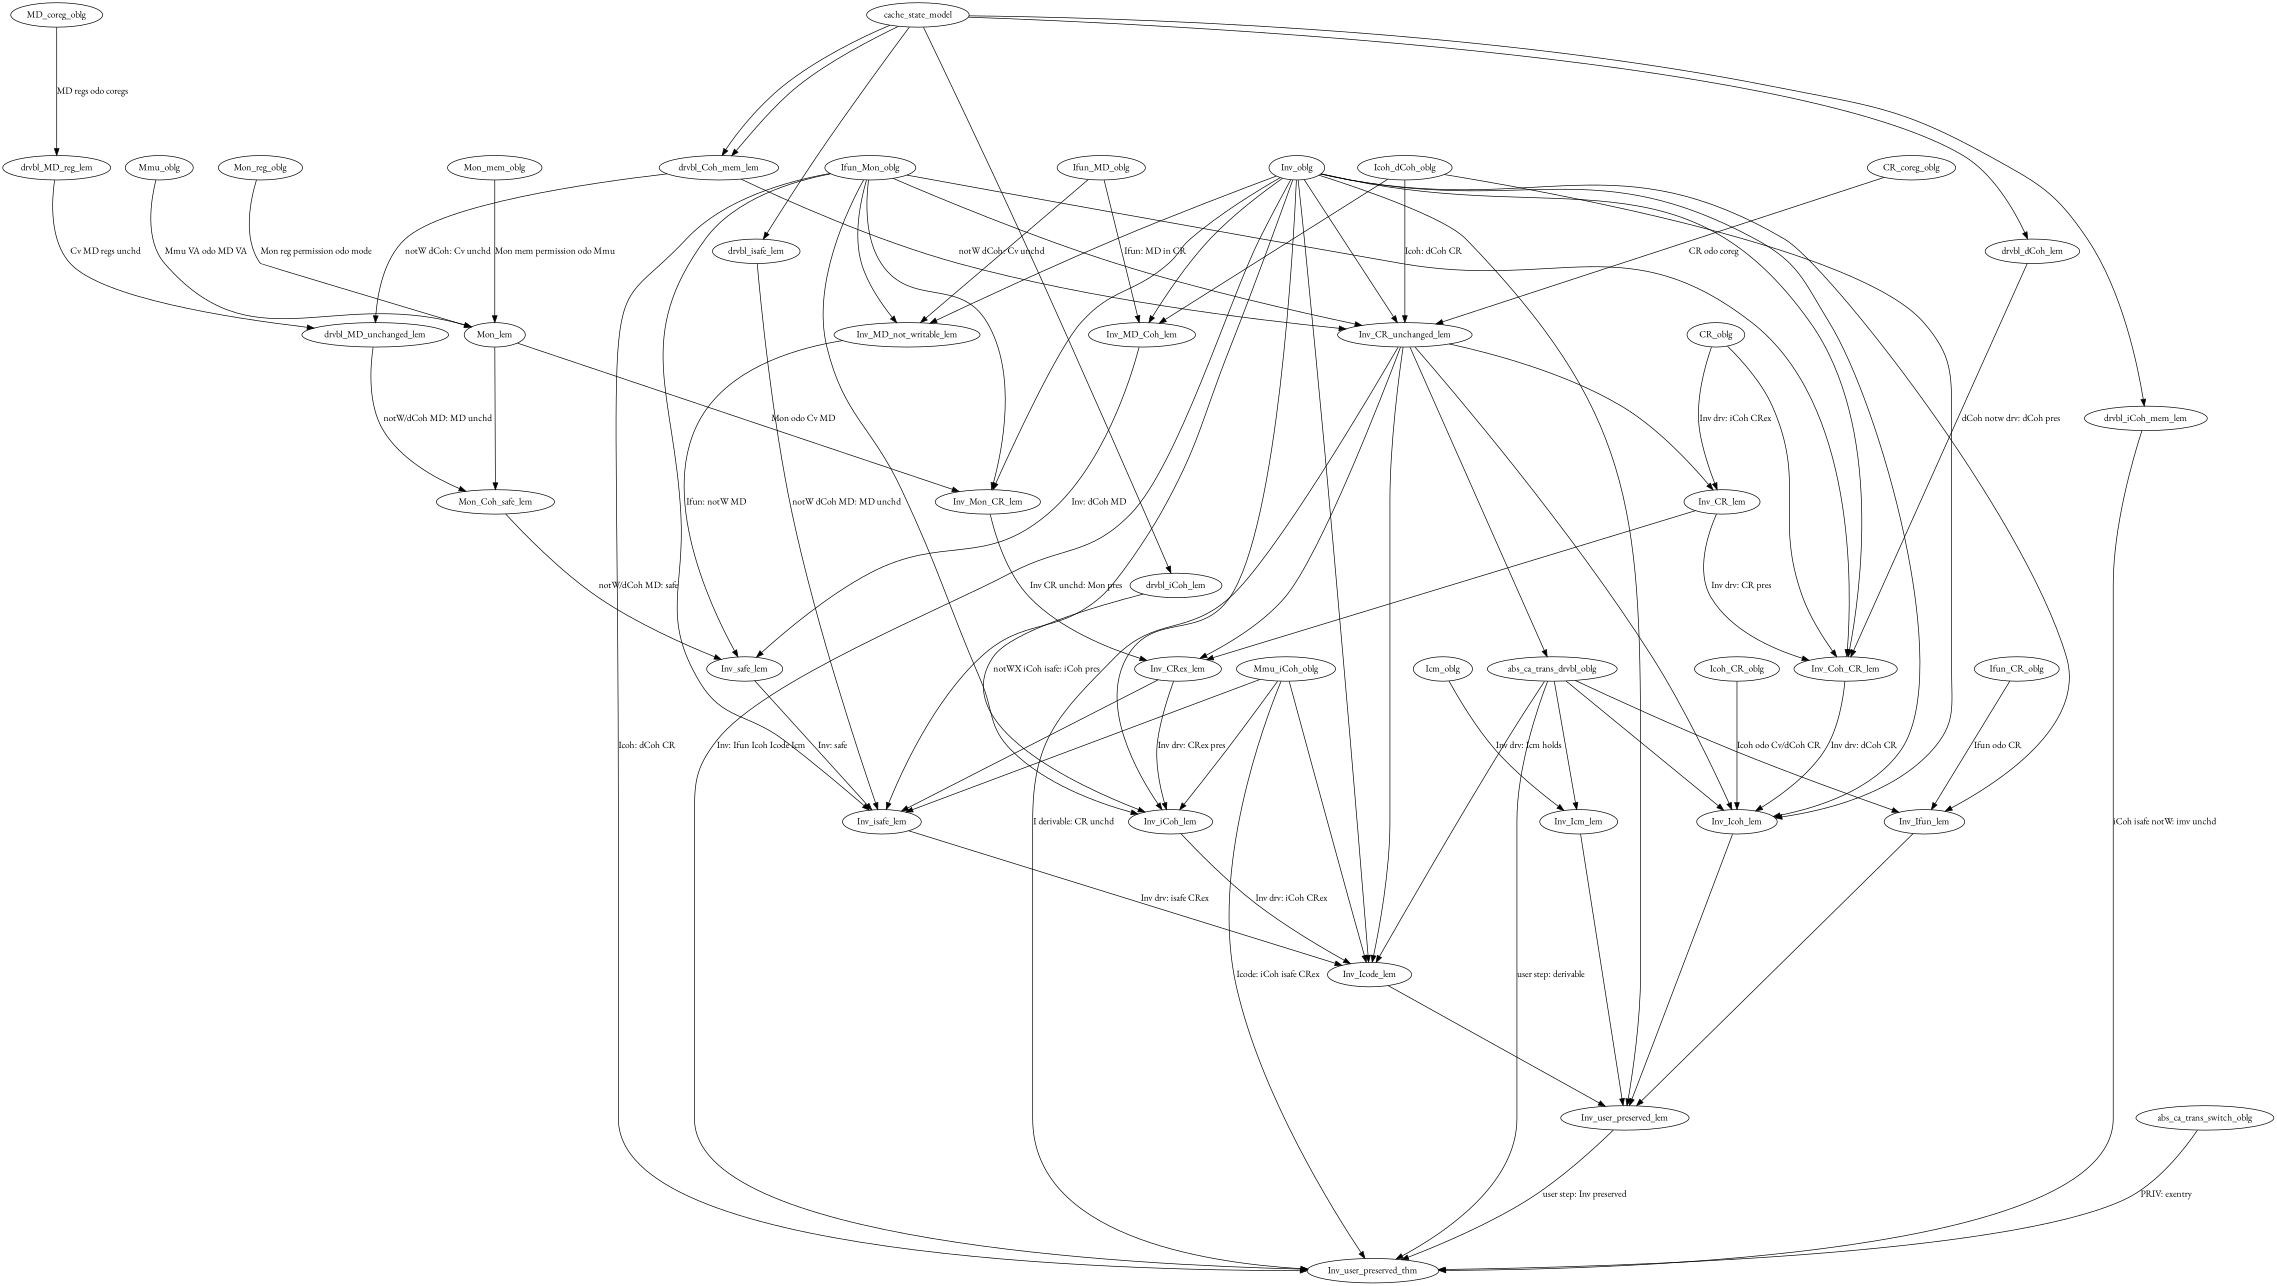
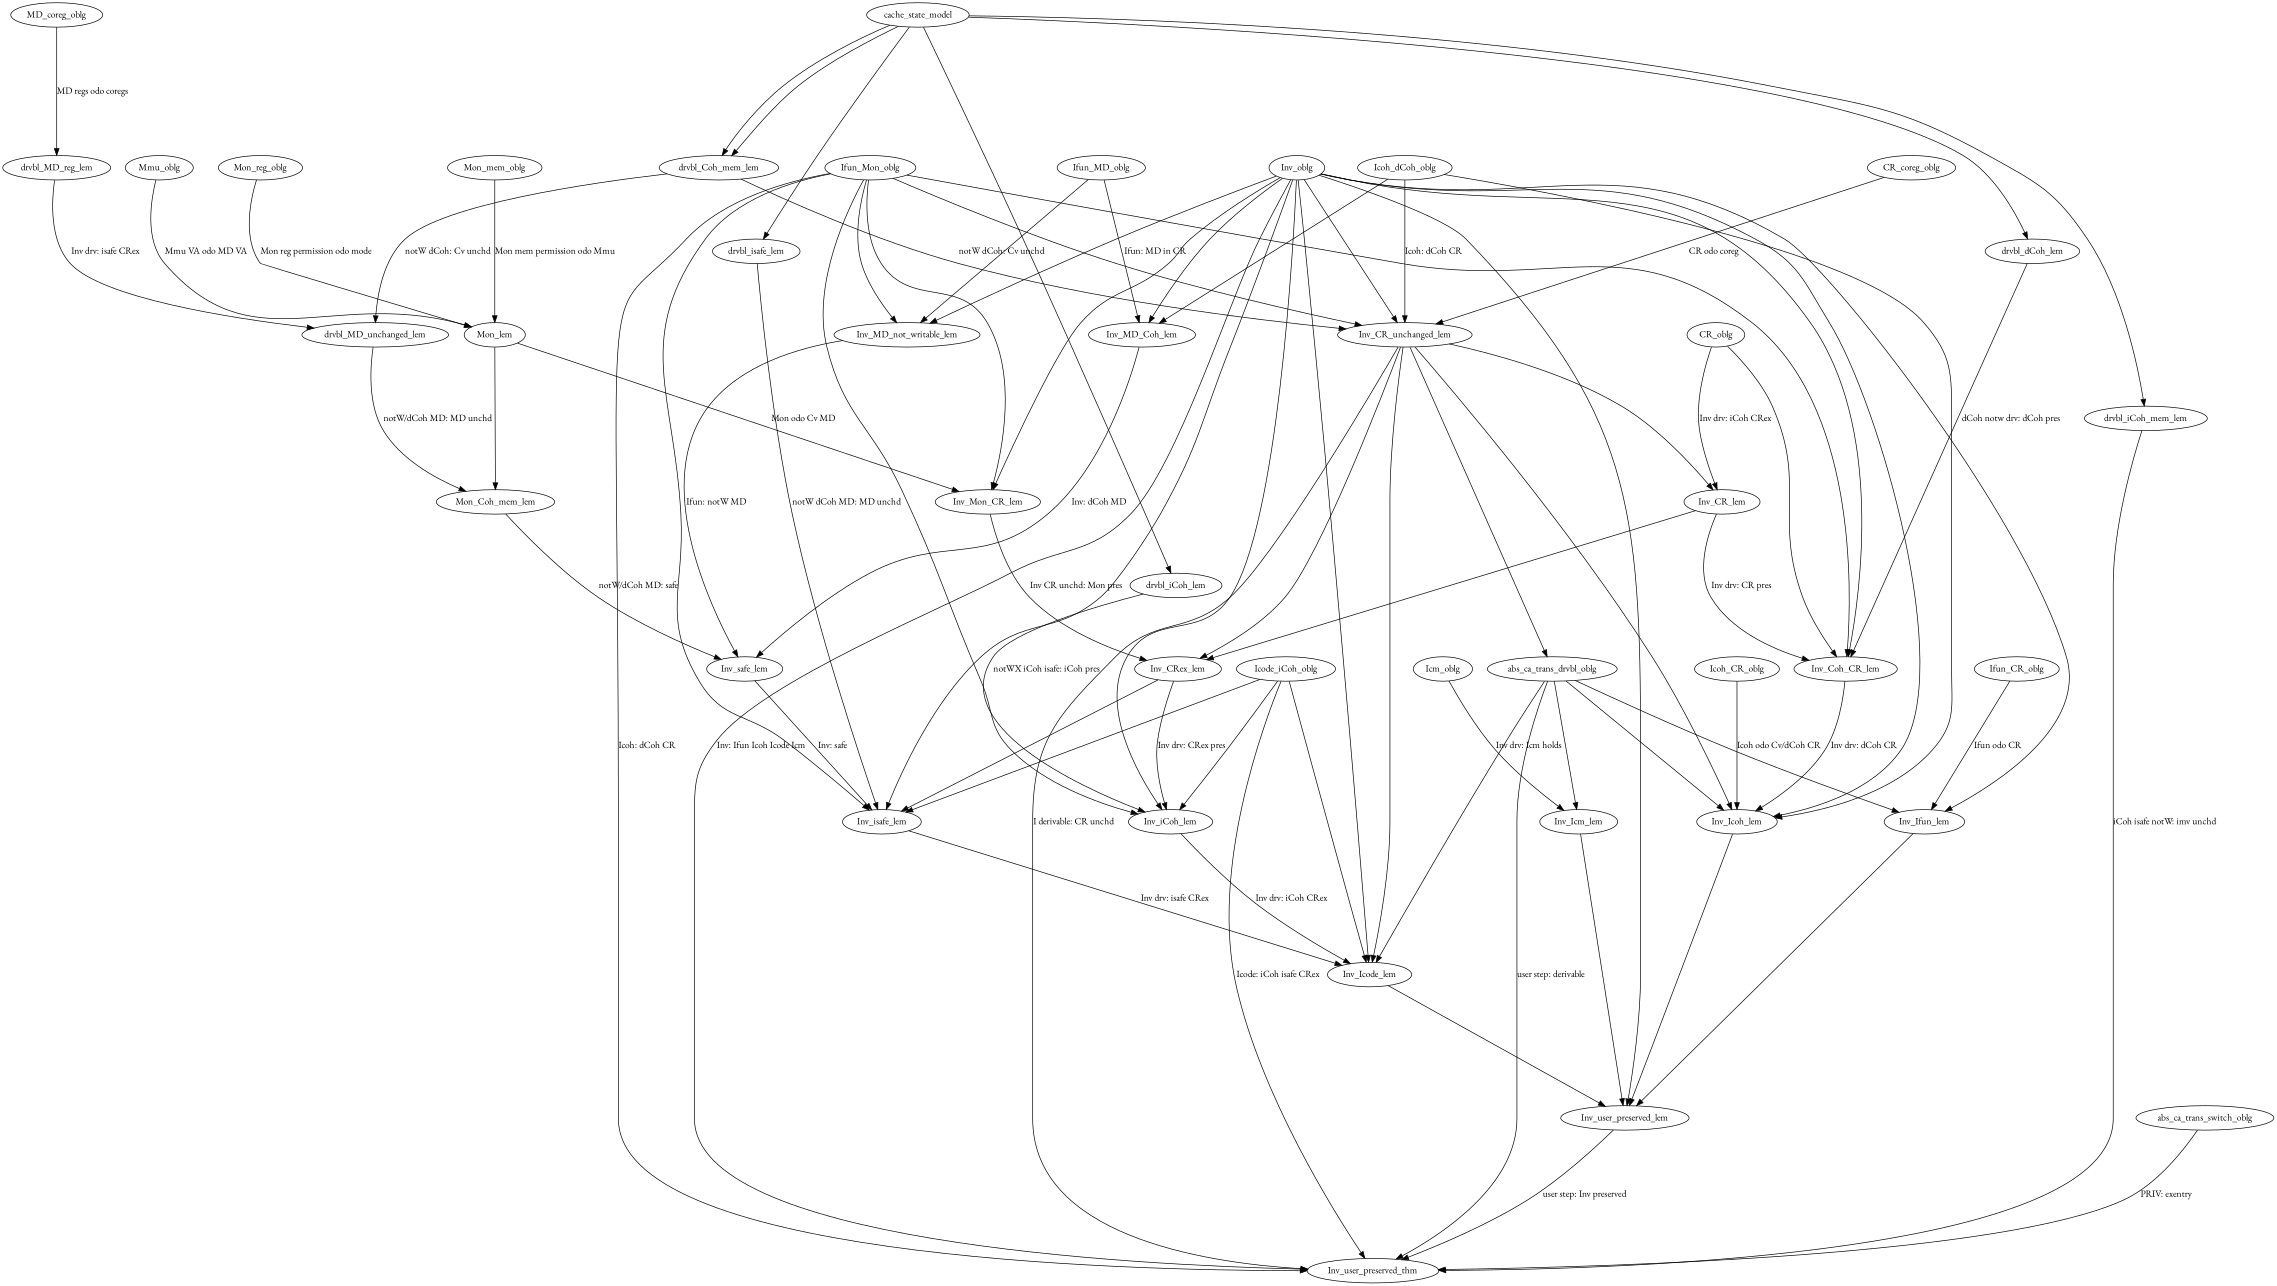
edge "drvbl_MD_reg_lem" -> "drvbl_MD_unchanged_lem": label "Cv MD regs unchd" -> "Inv drv: isafe CRex"
node "Mon_Coh_safe_lem": label "Mon_Coh_safe_lem" -> "Mon_Coh_mem_lem"
node "Mmu_iCoh_oblg": label "Mmu_iCoh_oblg" -> "Icode_iCoh_oblg"
